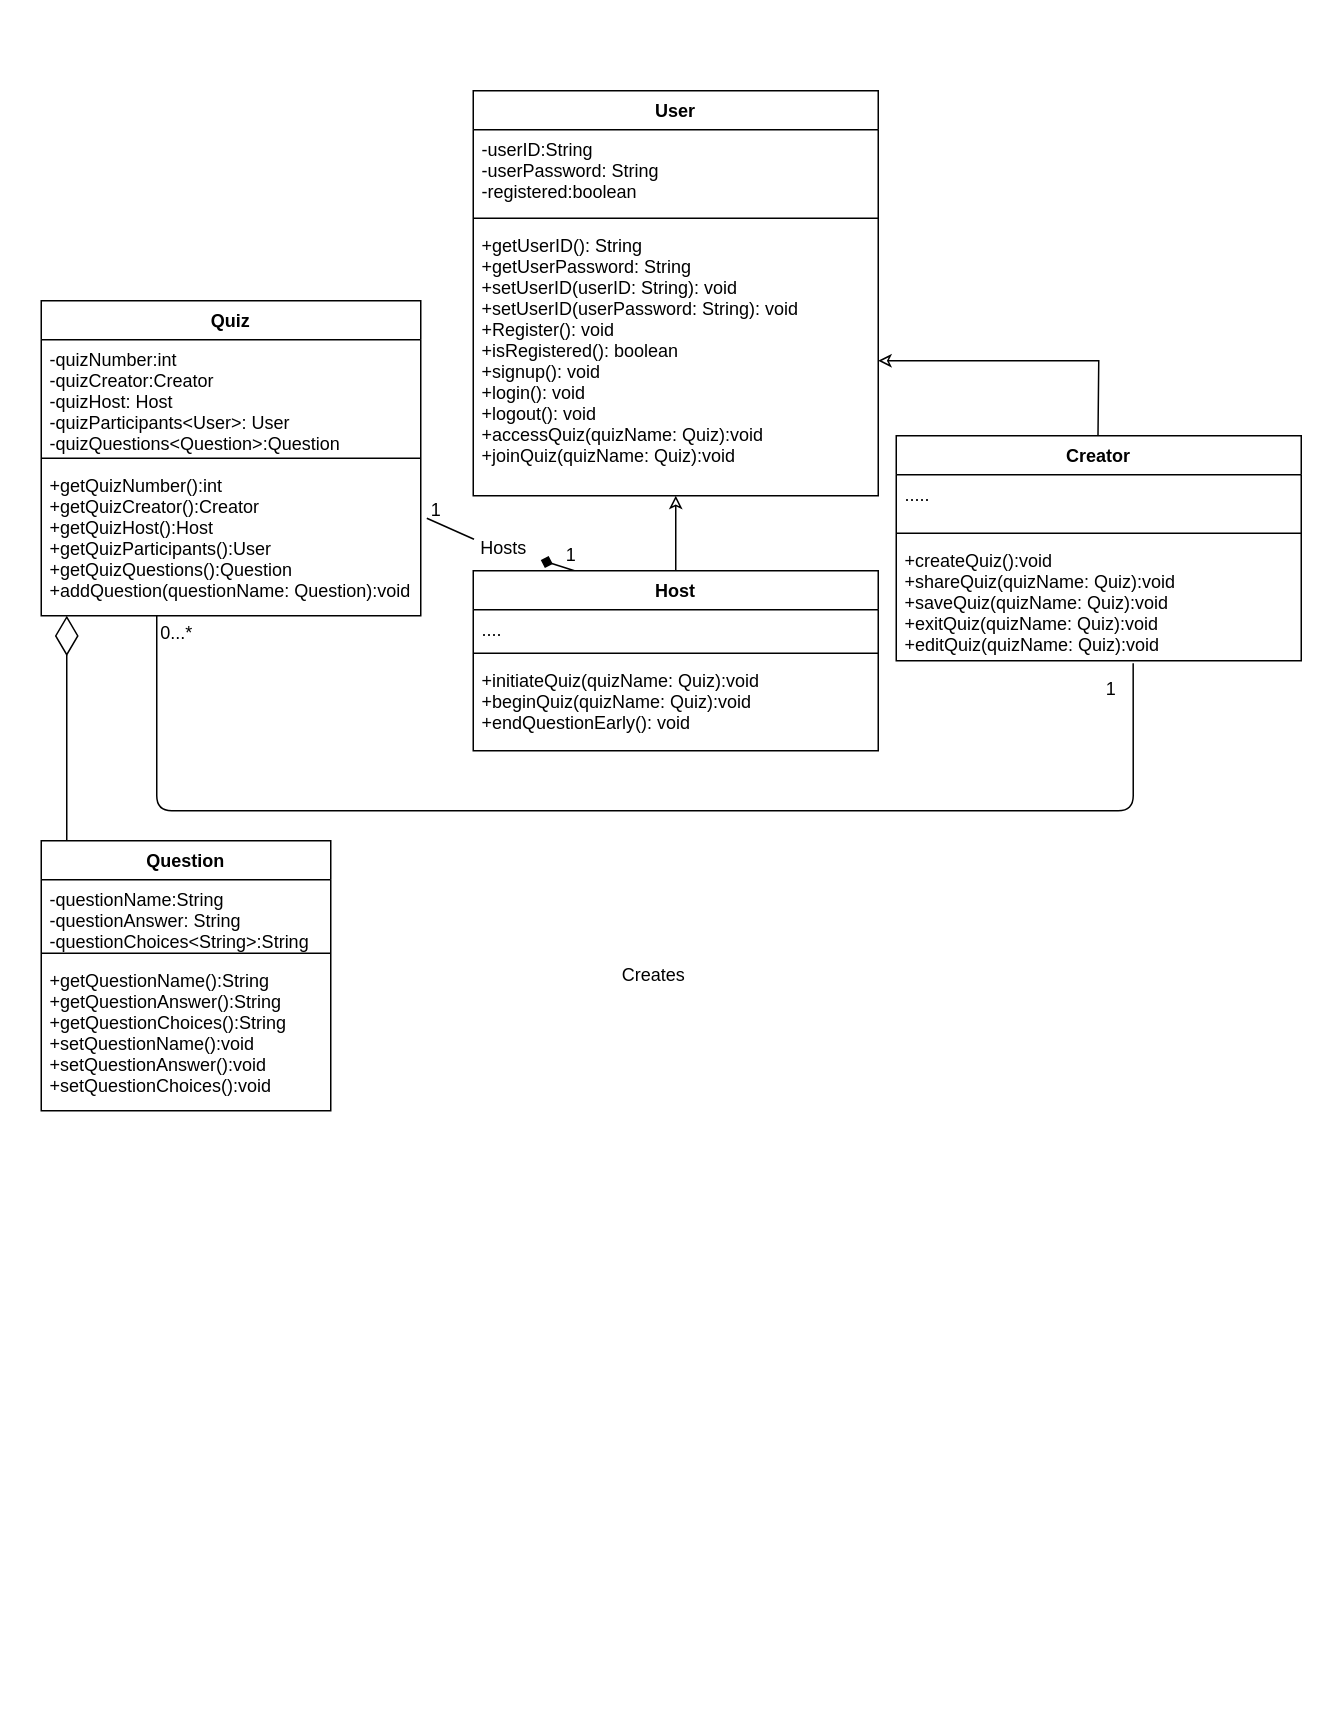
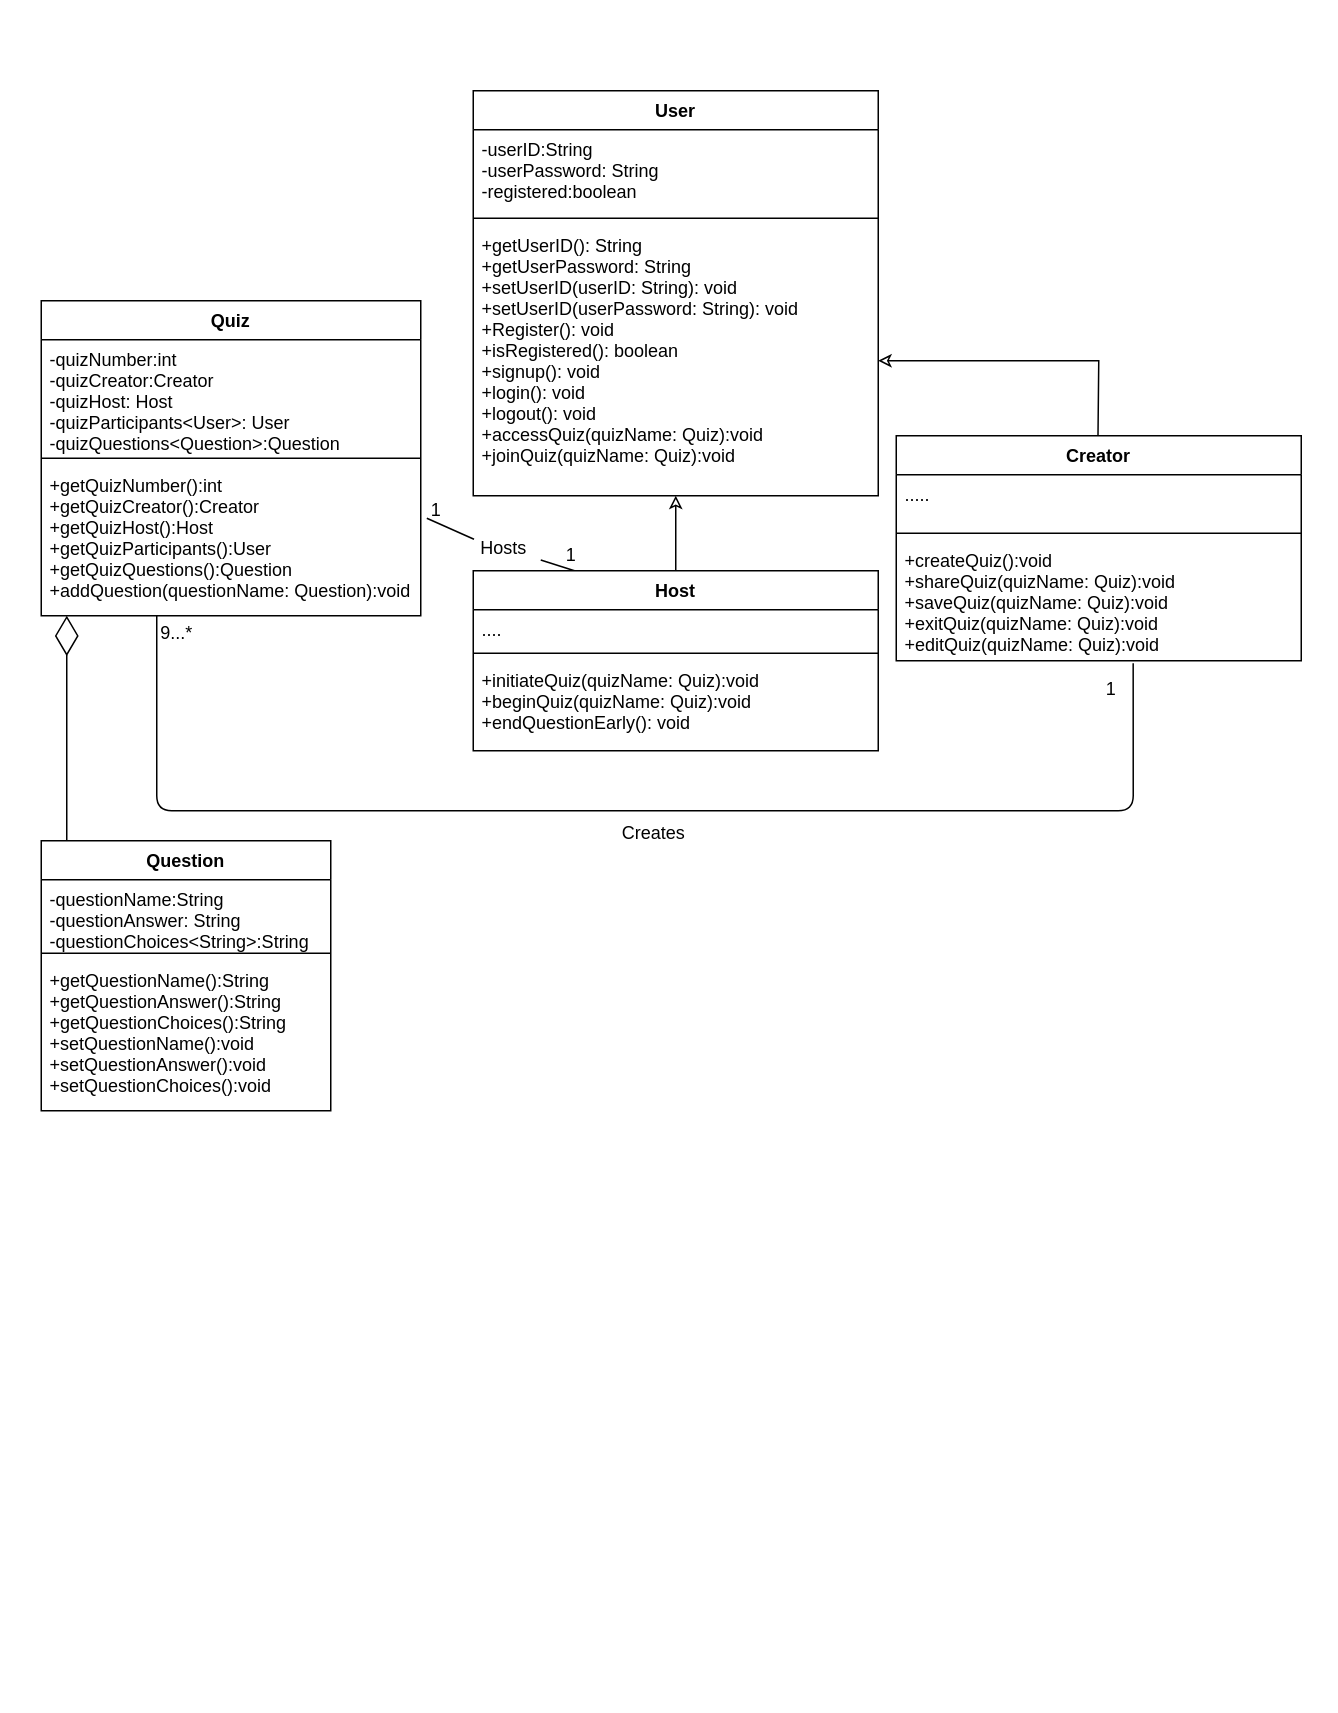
edge "Host" -> "Hosts": arrowhead diamond -> none
node "0...*": label "0...*" -> "9...*"
node "Creates": moved (653, 976) -> (653, 833)
